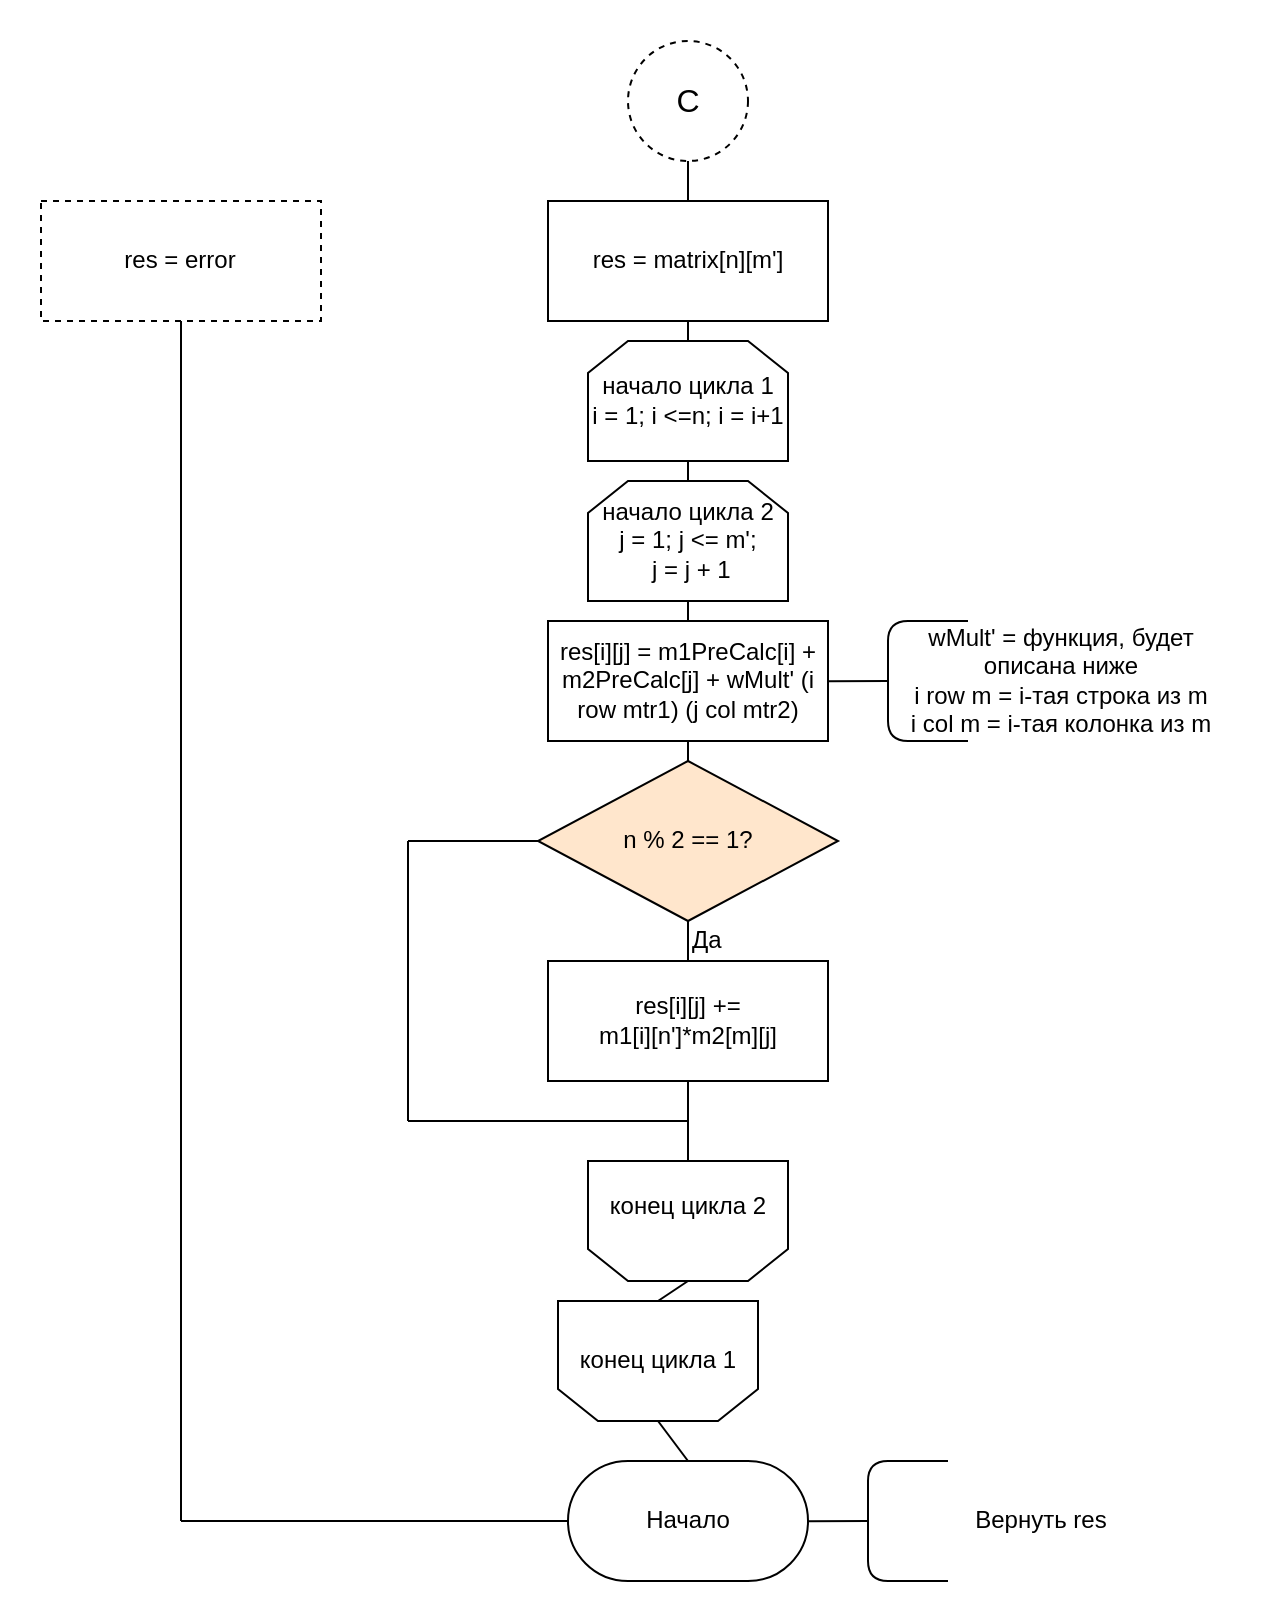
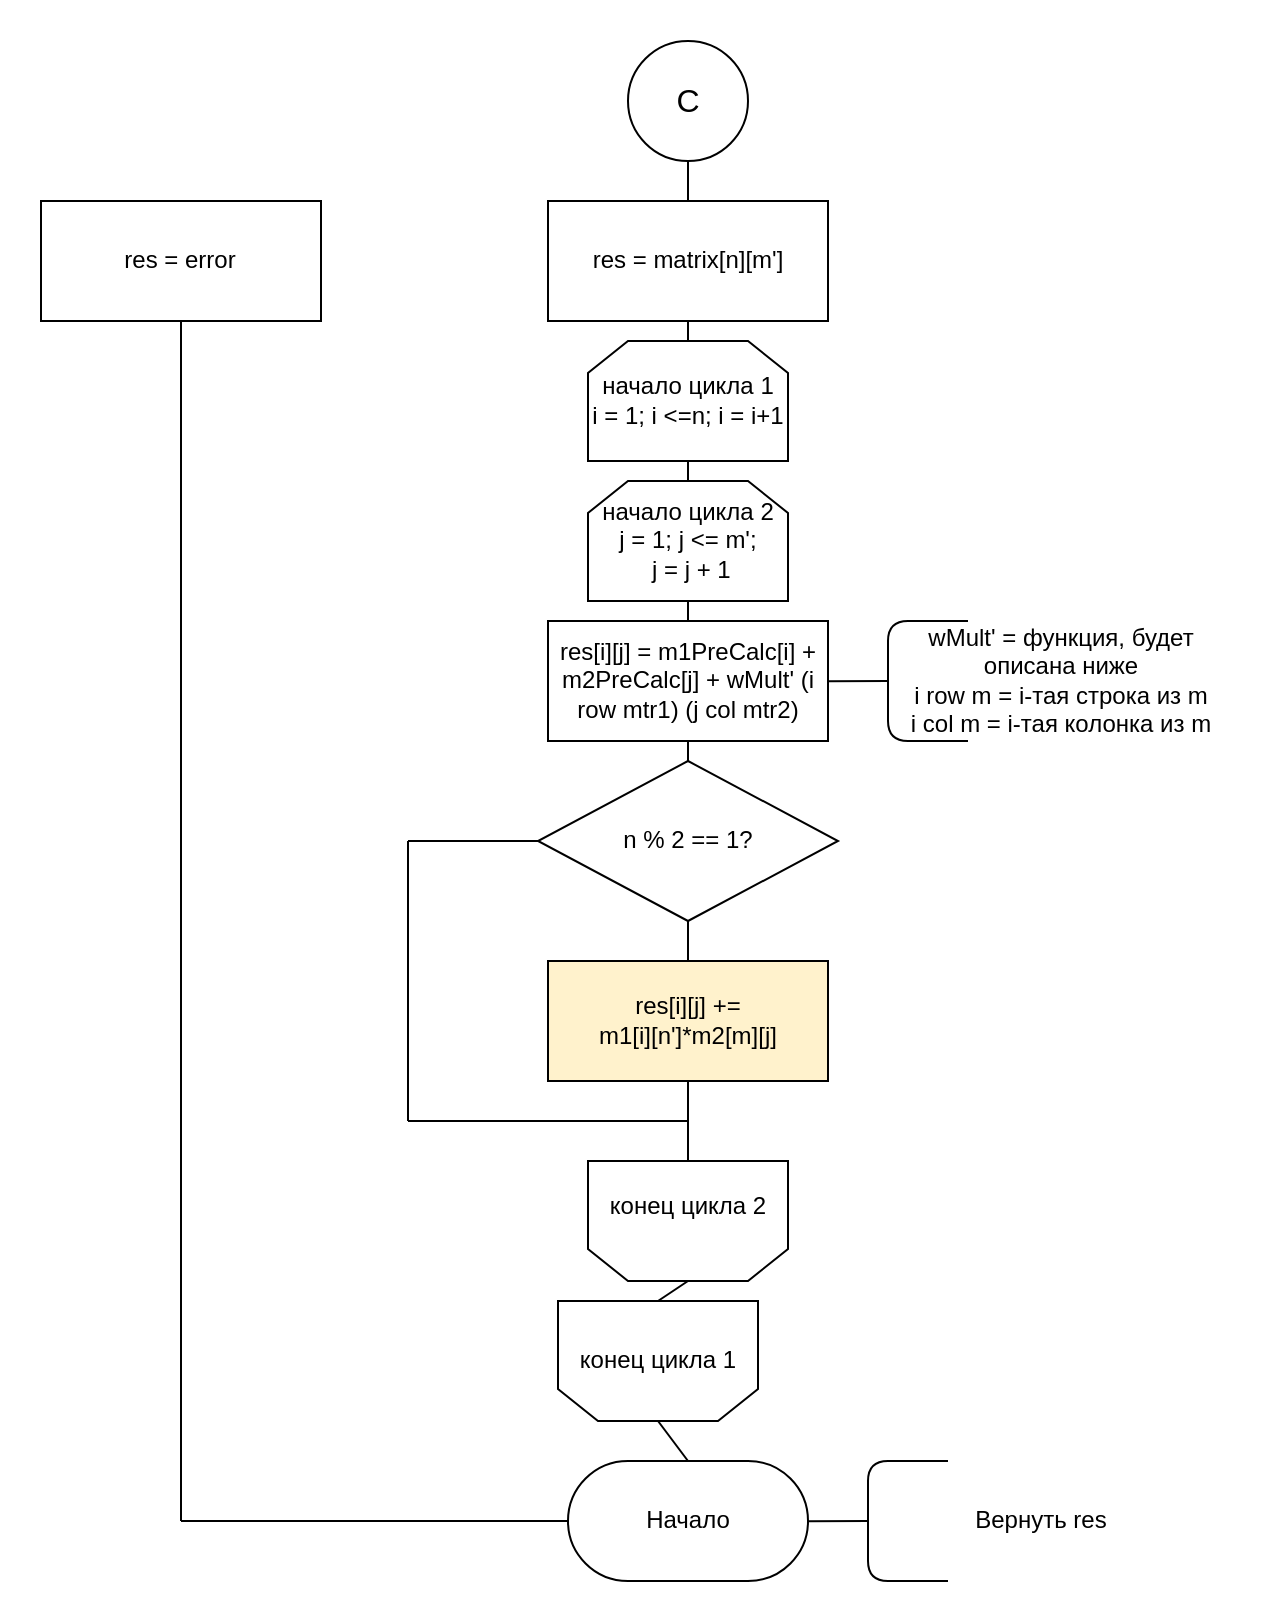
node "C": style dashed -> solid
node "res = error": style dashed -> solid
node "n % 2 == 1?": fillcolor #ffe6cc -> #ffffff
node "Да": removed
node "res[i][j] += m1[i][n']*m2[m][j]": fillcolor #ffffff -> #fff2cc
